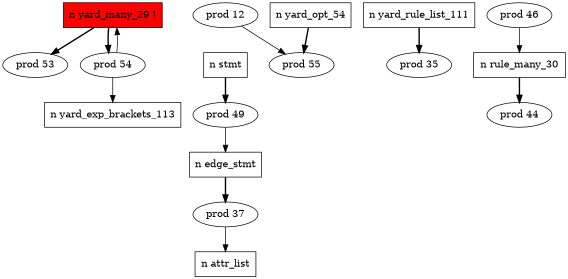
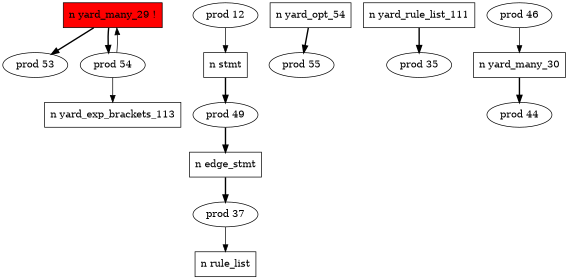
edge "prod 12" -> "prod 55": now "prod 12" -> "n stmt"
node "n rule_many_30": label "n rule_many_30" -> "n yard_many_30"
edge "prod 49" -> "n edge_stmt": style solid -> bold
node "n attr_list": label "n attr_list" -> "n rule_list"
